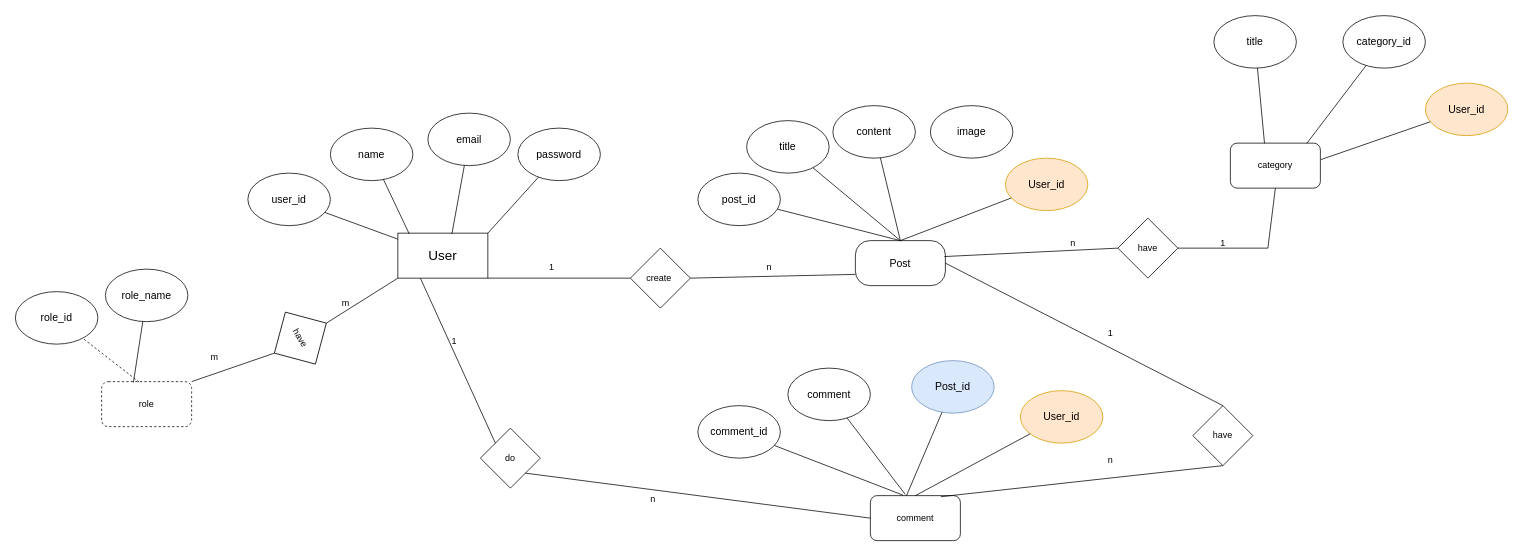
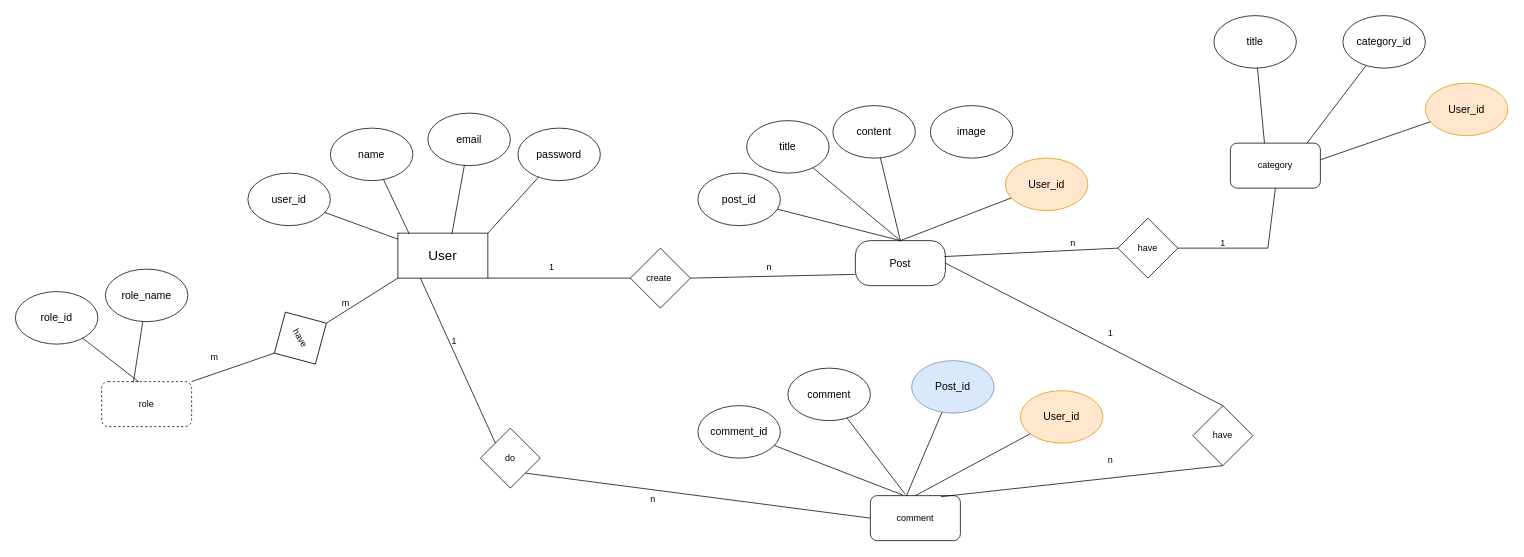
edge "role_id" -- "role": style dashed -> solid
